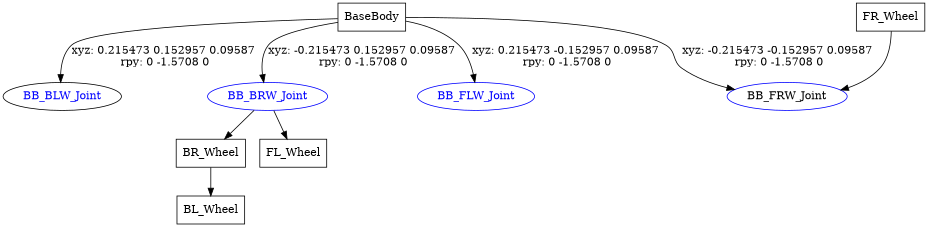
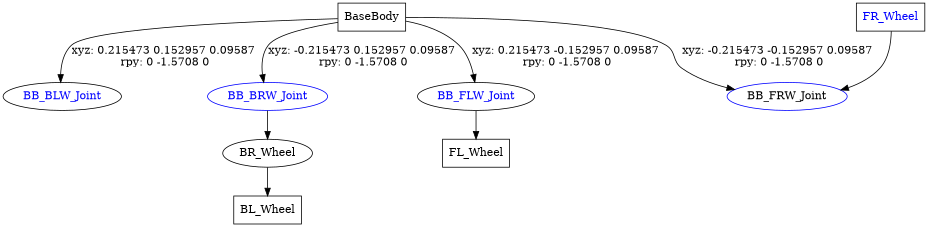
node "FR_Wheel": fontcolor black -> blue
node "BB_FLW_Joint": color blue -> black
edge "BB_BRW_Joint" -> "FL_Wheel": now "BB_FLW_Joint" -> "FL_Wheel"
node "BR_Wheel": shape box -> ellipse
